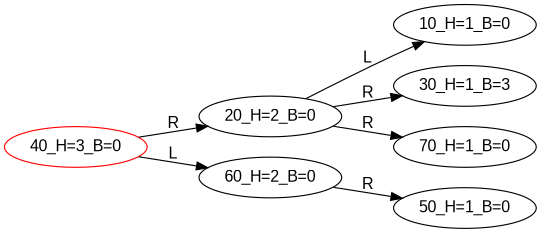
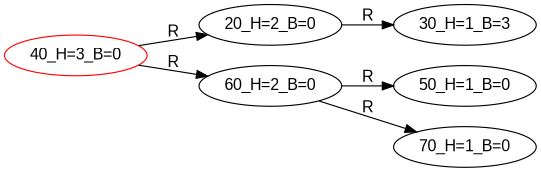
node "10_H=1_B=0": removed
edge "20_H=2_B=0" -> "70_H=1_B=0": now "60_H=2_B=0" -> "70_H=1_B=0"
edge "40_H=3_B=0" -> "60_H=2_B=0": label "L" -> "R"
